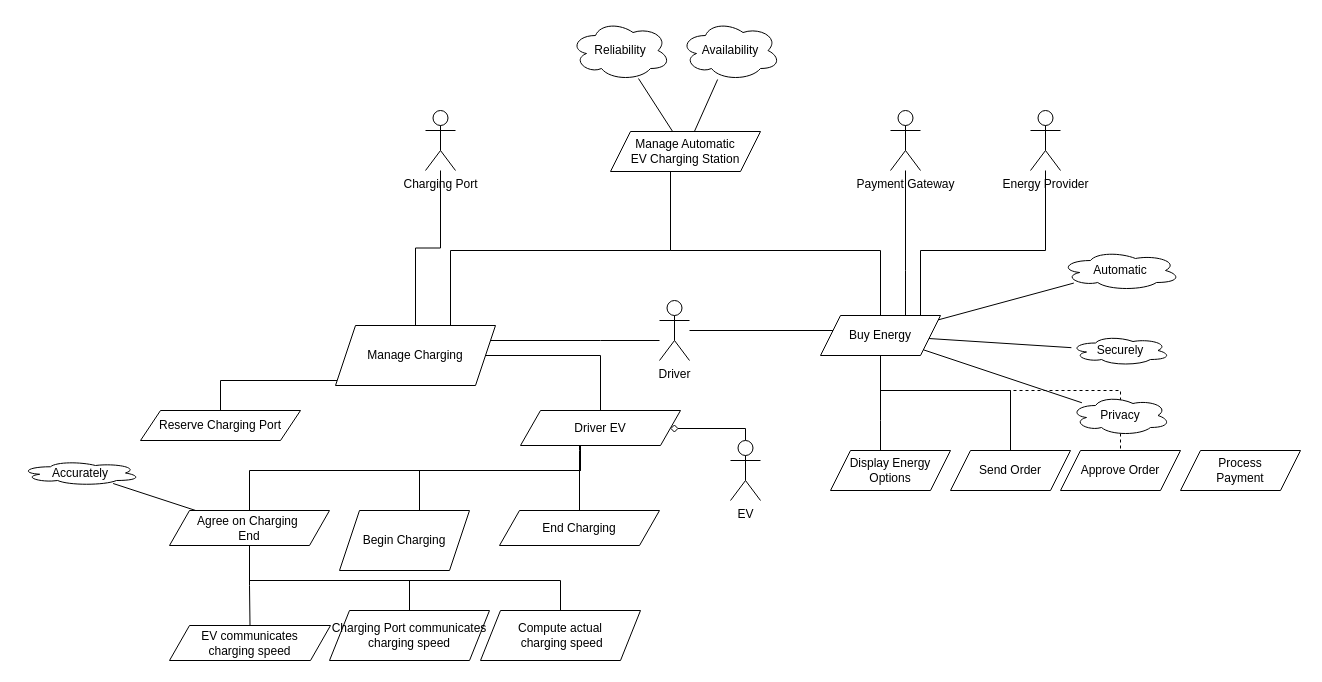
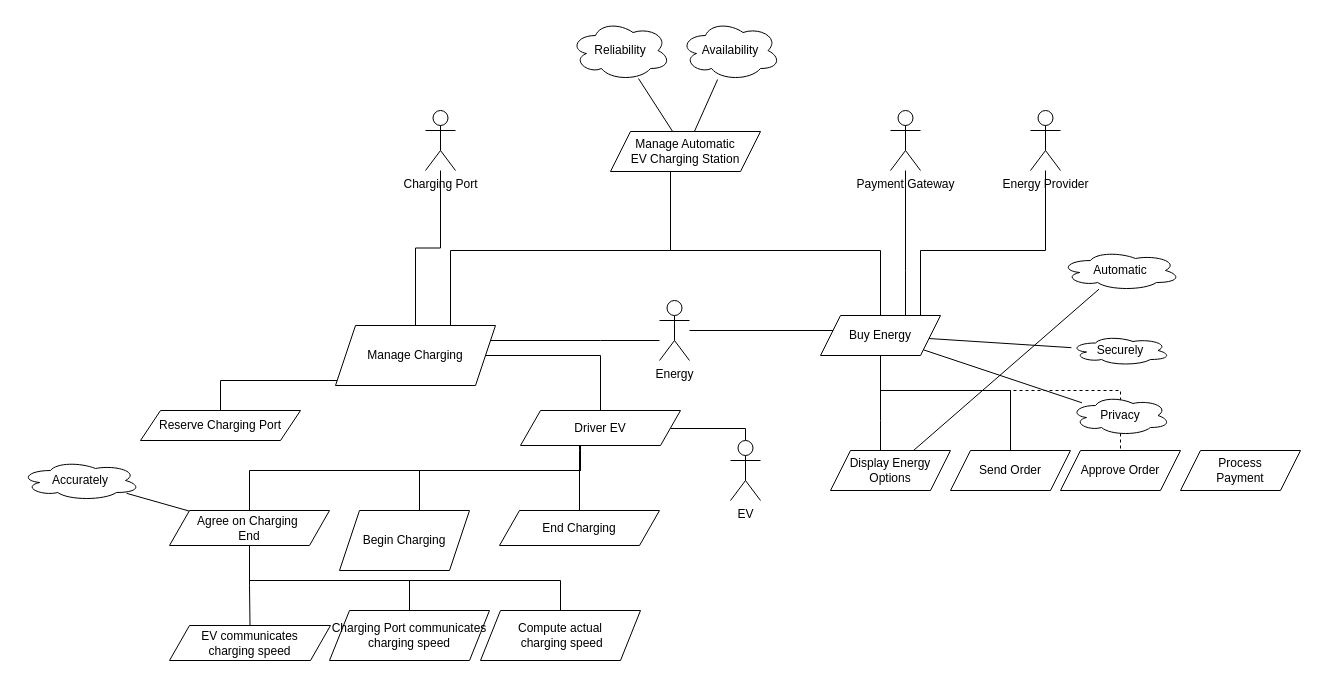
edge "Automatic" -- "Buy Energy": now "Automatic" -- "Display Energy Options"
node "Driver": label "Driver" -> "Energy"
edge "EV" -> "Driver EV": arrowhead diamond -> none
node "Accurately": size 120x25 -> 120x40
